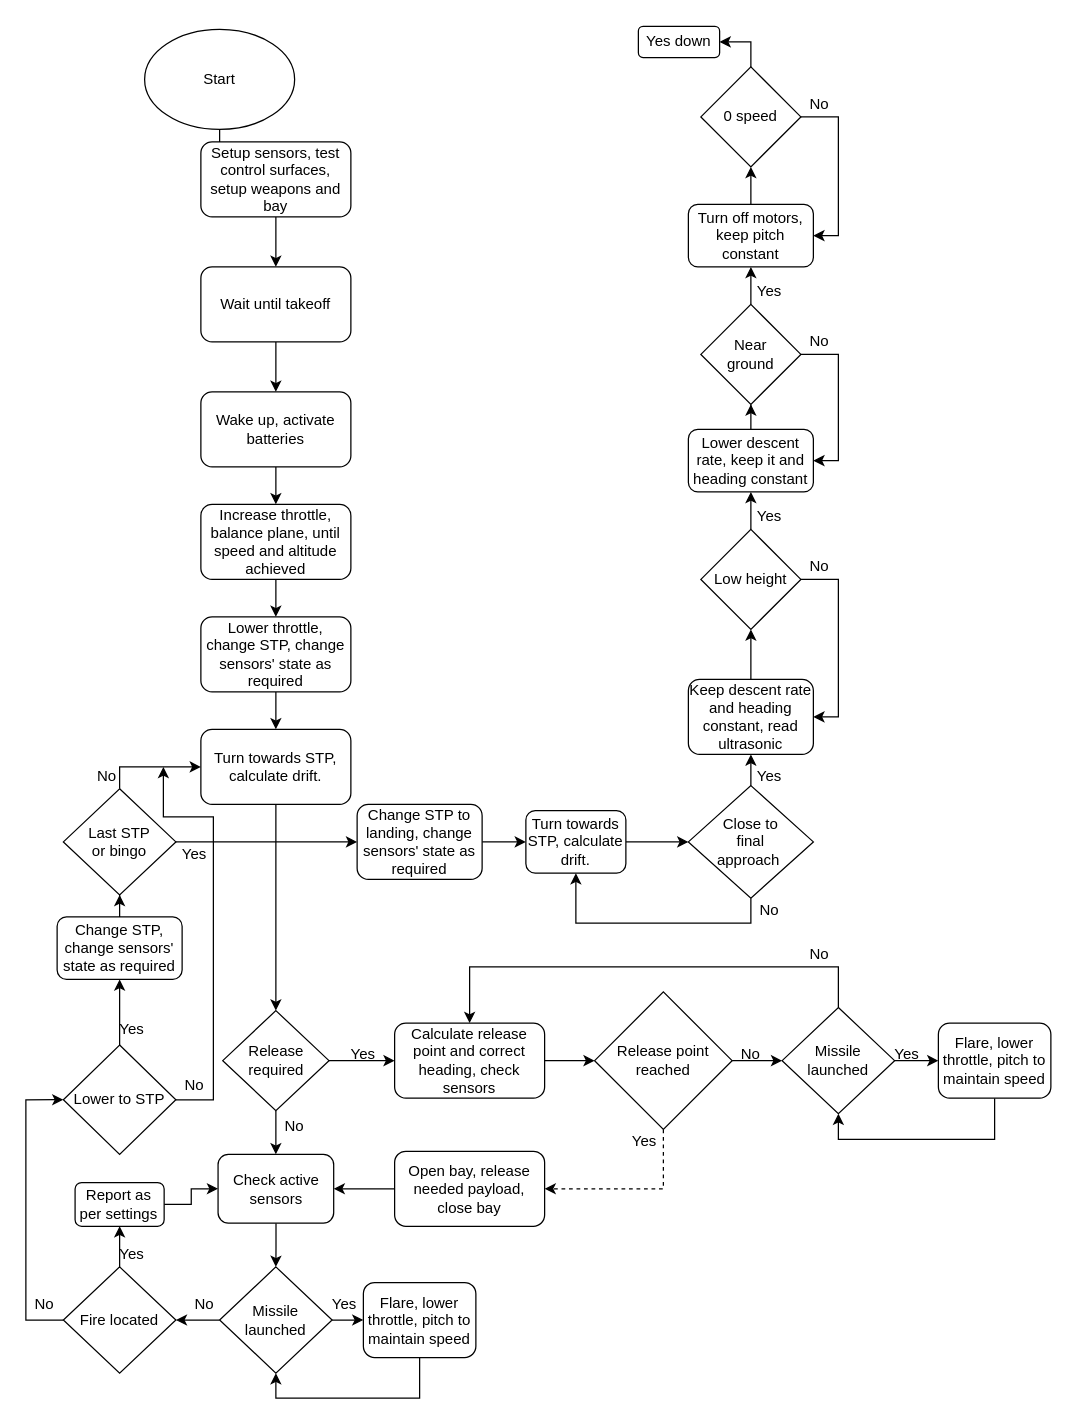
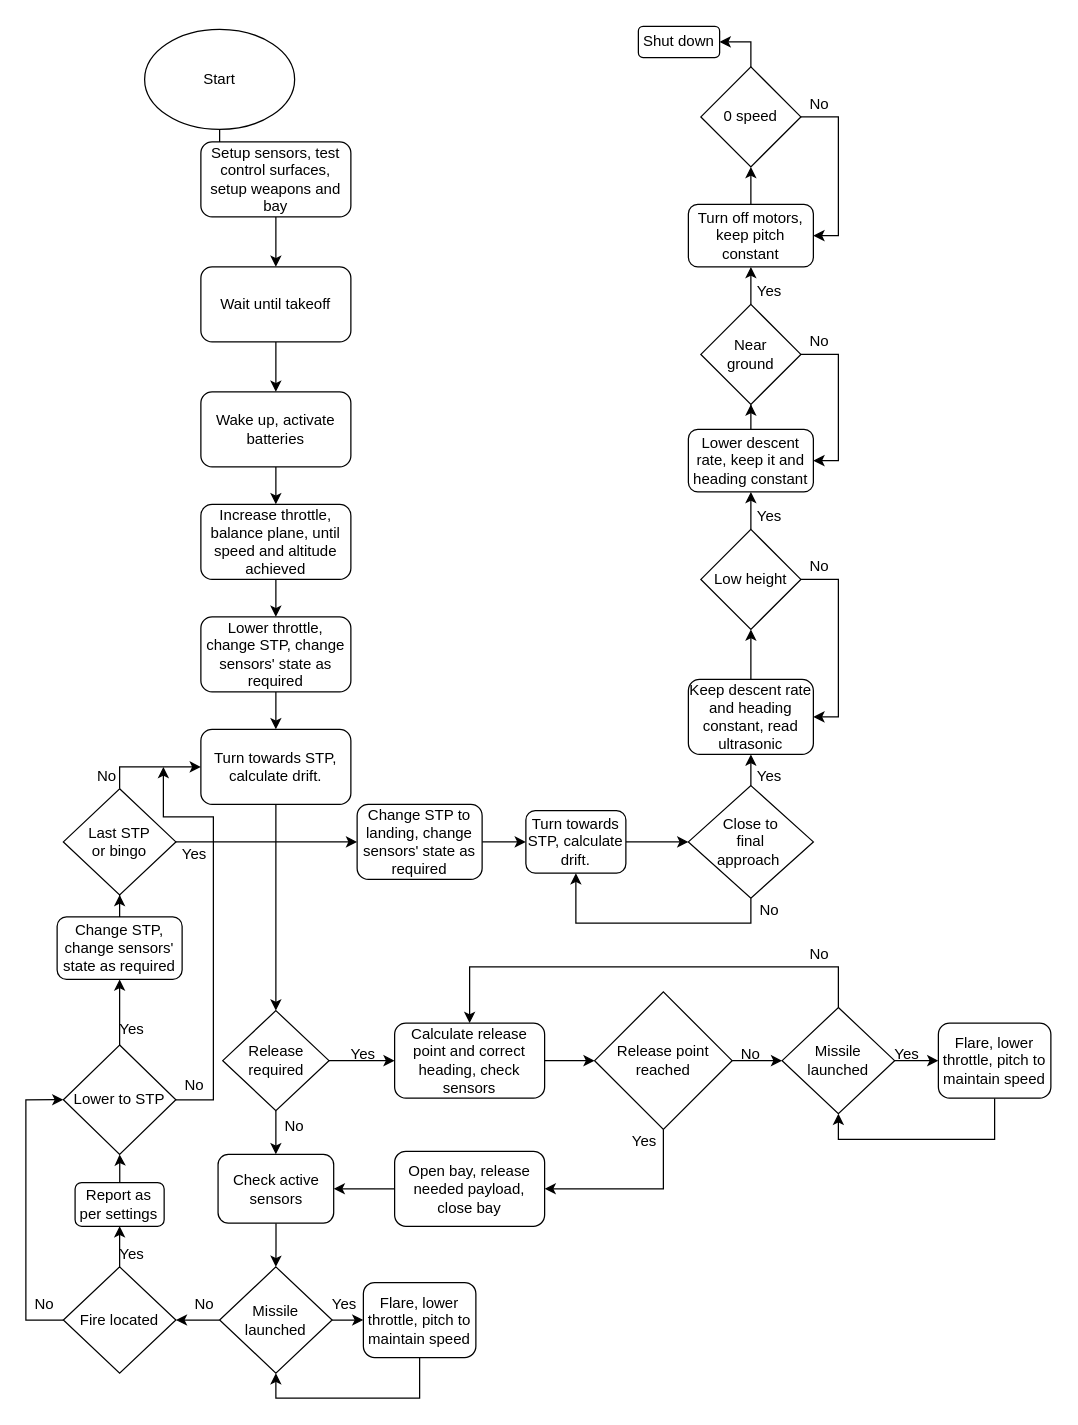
node "Yes down": label "Yes down" -> "Shut down"
edge "Release point reached" -> "Open bay, release needed payload, close bay": style dashed -> solid
edge "Report as per settings" -> "Check active sensors": now "Report as per settings" -> "Lower to STP"
